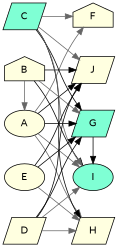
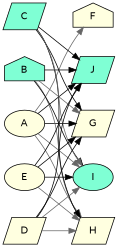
edge "C" -> "F": removed
edge "C" -> "J": color gray40 -> black
node "B": fillcolor lightyellow -> aquamarine
node "J": fillcolor lightyellow -> aquamarine
edge "B" -> "A": now "B" -> "H"
node "G": fillcolor aquamarine -> lightyellow
edge "G" -> "I": now "E" -> "I"
